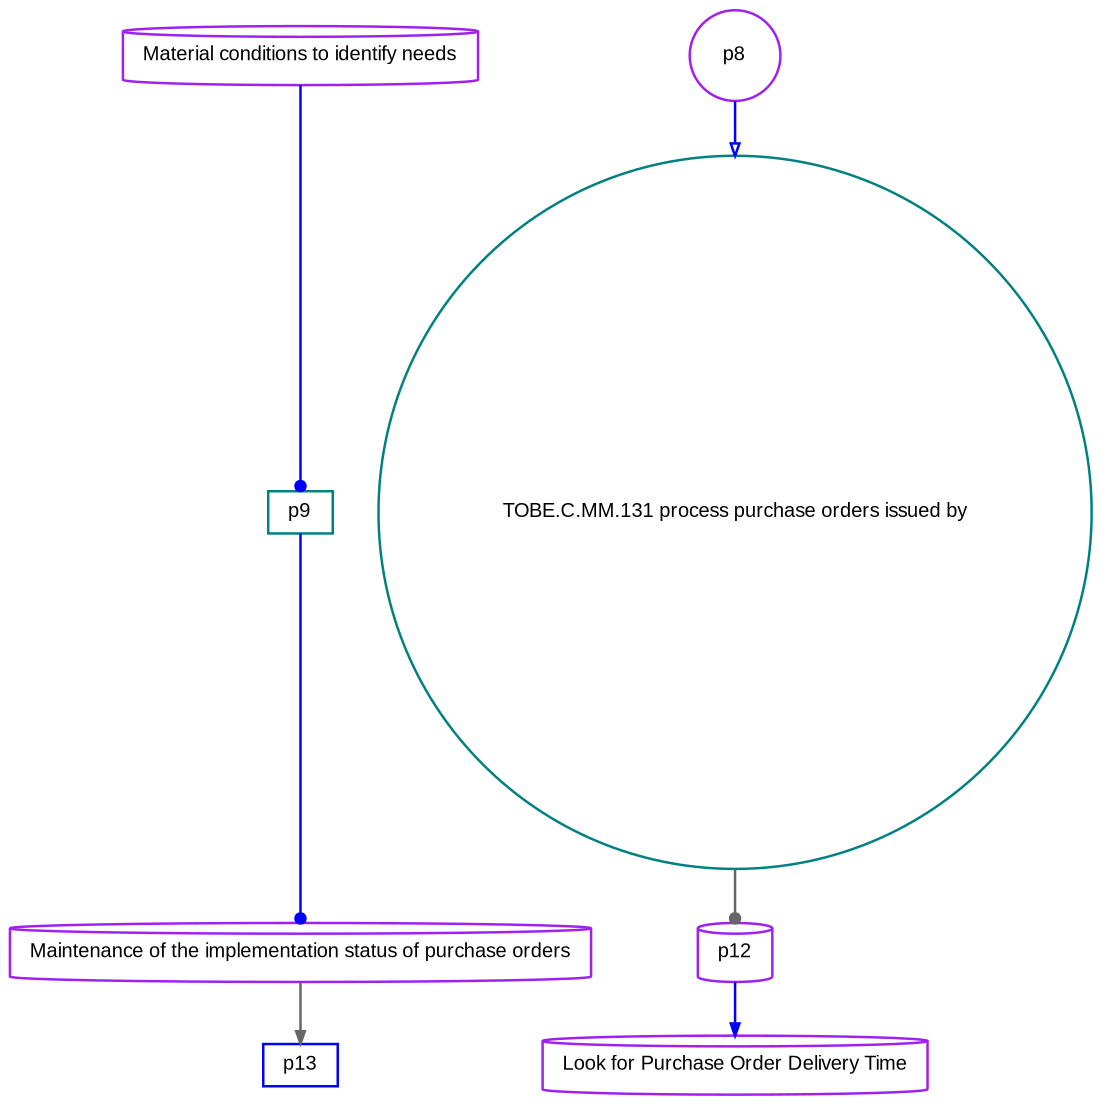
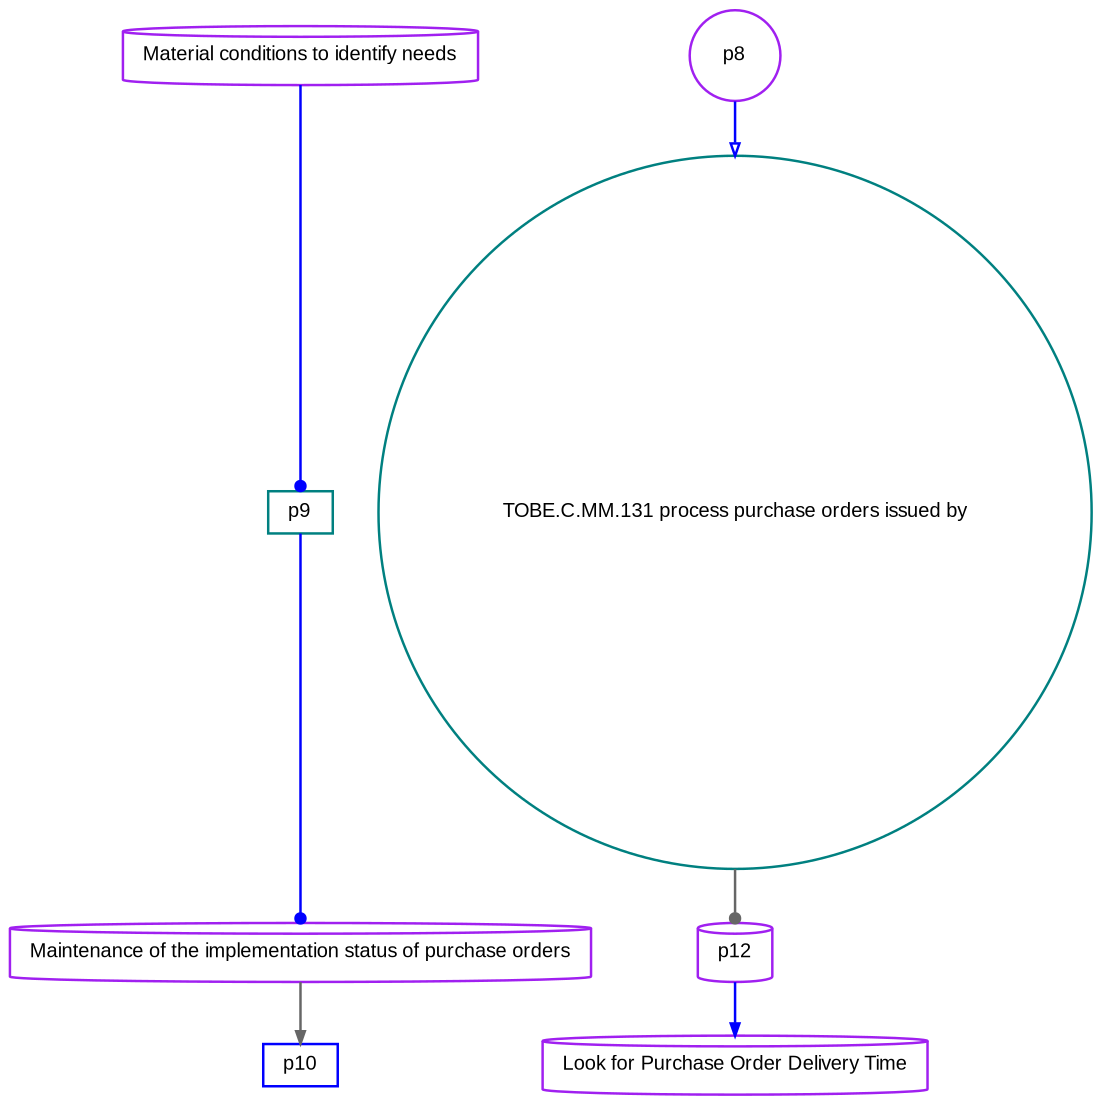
node "p13": label "p13" -> "p10"
